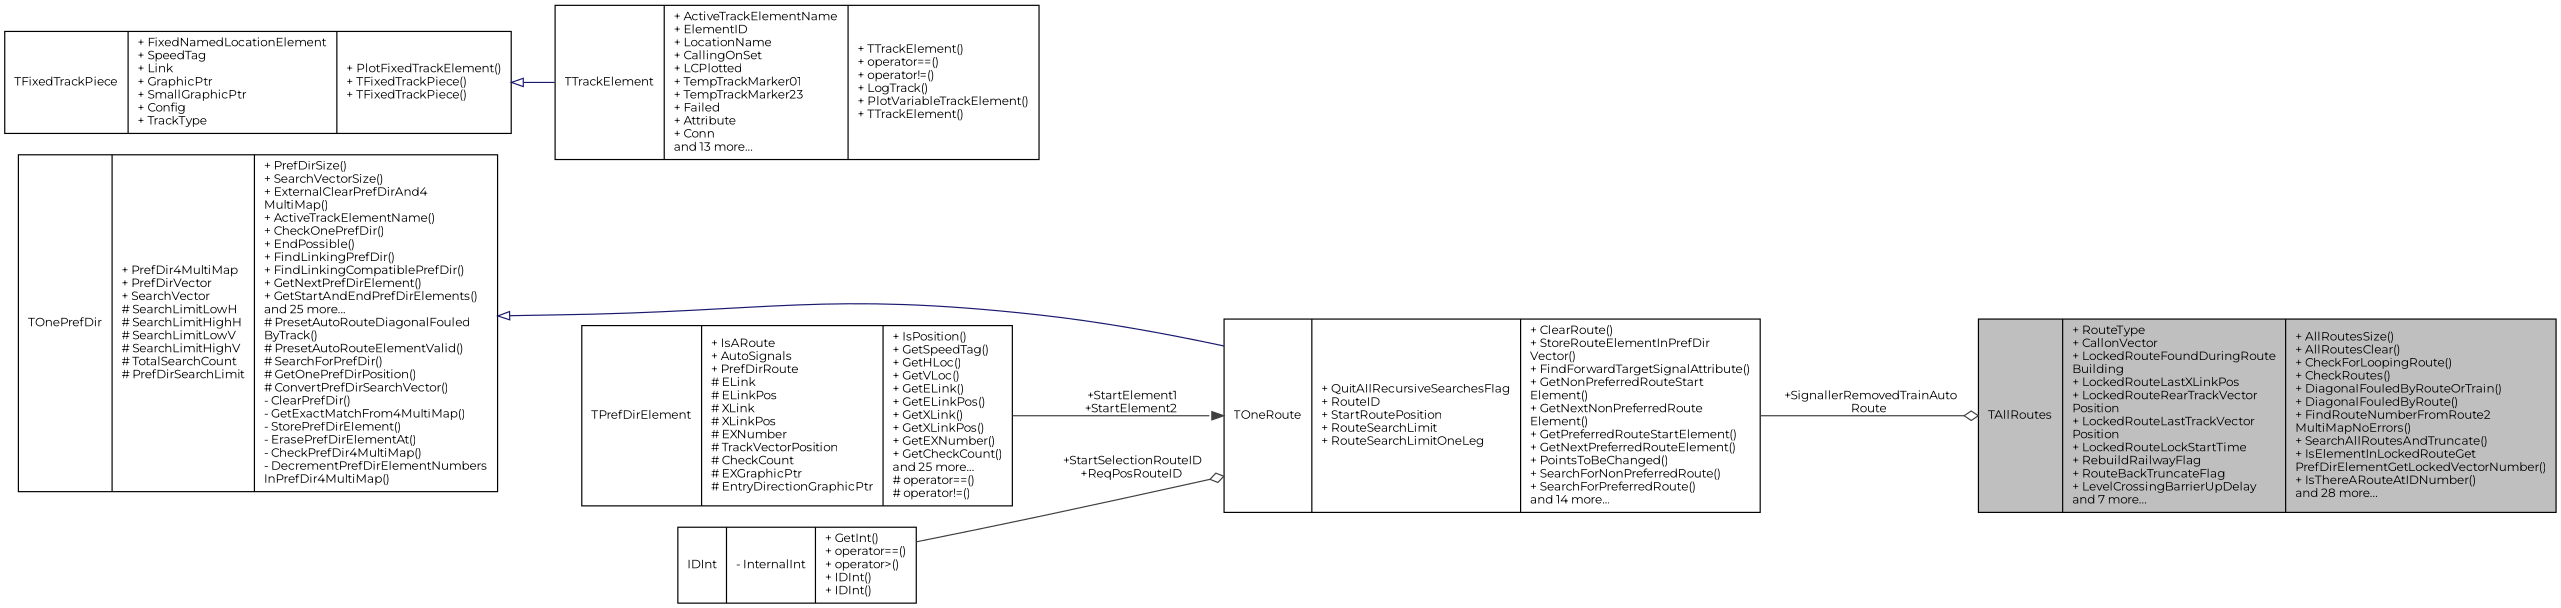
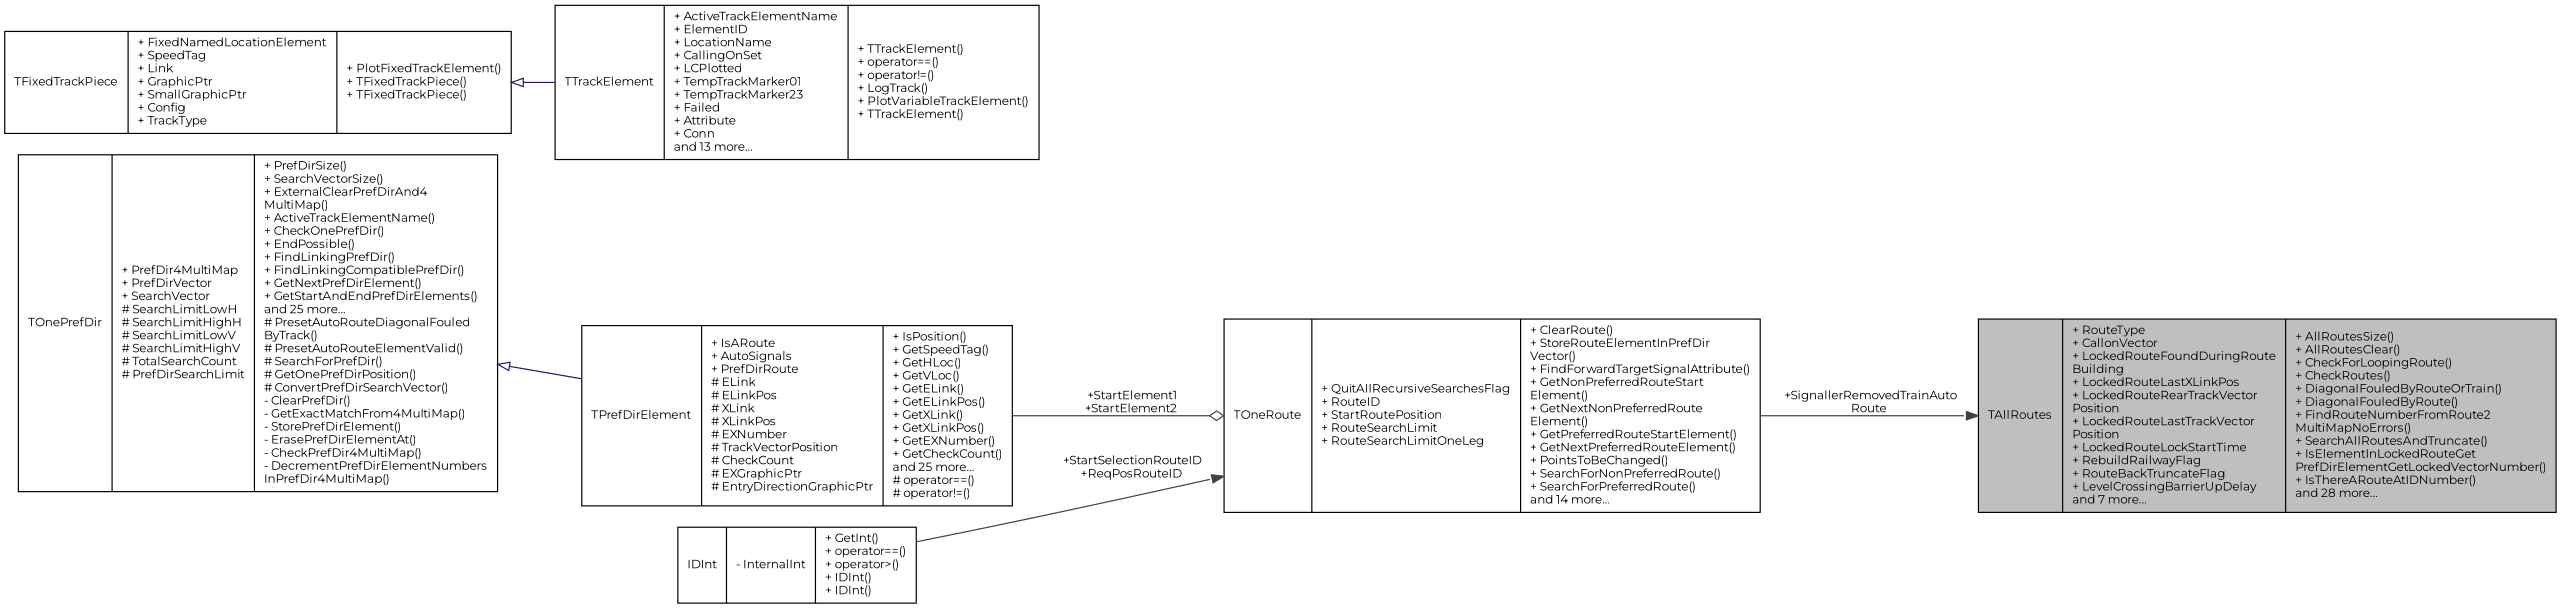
edge "TOneRoute" -> "TOnePrefDir": now "TPrefDirElement" -> "TOnePrefDir"
edge "TPrefDirElement" -> "TOneRoute": arrowhead normal -> odiamond
edge "TOneRoute" -> "TAllRoutes": arrowhead odiamond -> normal
edge "IDInt" -> "TOneRoute": arrowhead odiamond -> normal
